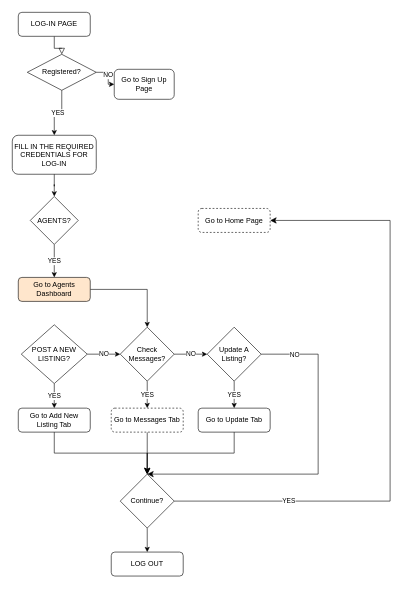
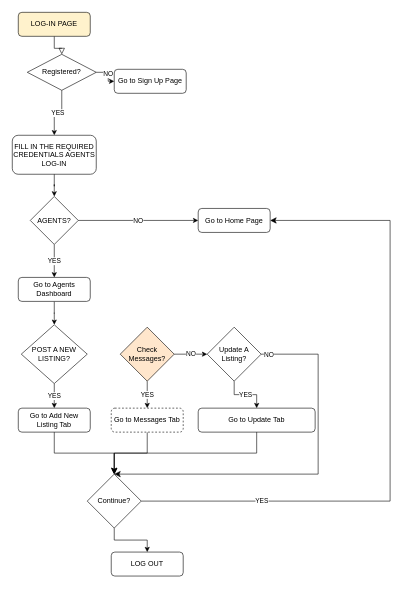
node "LOG-IN PAGE": fillcolor #ffffff -> #fff2cc
node "Go to Sign Up Page": size 60x30 -> 72x24
node "FILL IN THE REQUIRED CREDENTIALS FOR LOG-IN": label "FILL IN THE REQUIRED CREDENTIALS FOR LOG-IN" -> "FILL IN THE REQUIRED CREDENTIALS AGENTS LOG-IN"
edge "AGENTS?" -> "Go to Home Page": added, label "NO"
node "Go to Home Page": style dashed -> solid
node "Go to Agents Dashboard": fillcolor #ffe6cc -> #ffffff
edge "Go to Agents Dashboard" -> "Check Messages?": now "Go to Agents Dashboard" -> "POST A NEW LISTING?"
edge "POST A NEW LISTING?" -> "Check Messages?": removed, label "NO"
node "Check Messages?": fillcolor #ffffff -> #ffe6cc
node "Go to Update Tab": size 72x24 -> 117x24
node "Continue?": moved (147, 501) -> (114, 501)
